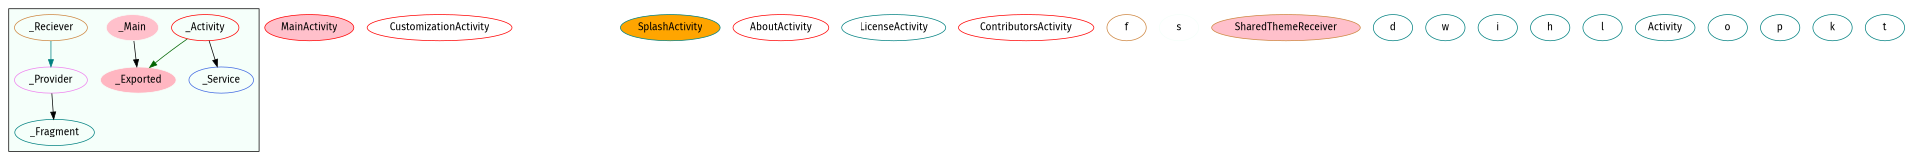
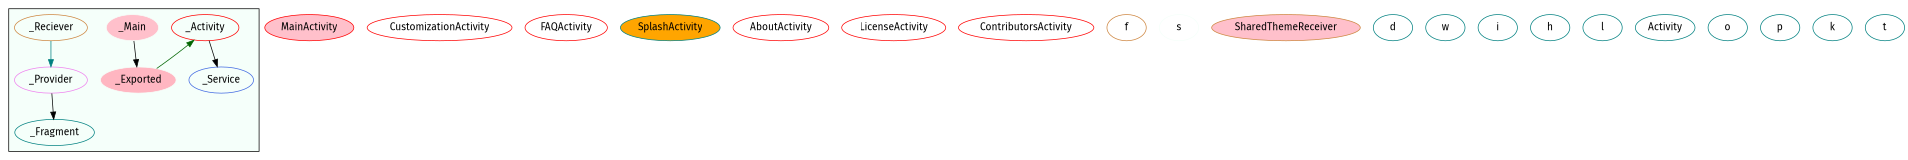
node "FAQActivity": added
node "LicenseActivity": color teal -> red
edge "_Activity" -> "_Exported": reversed
